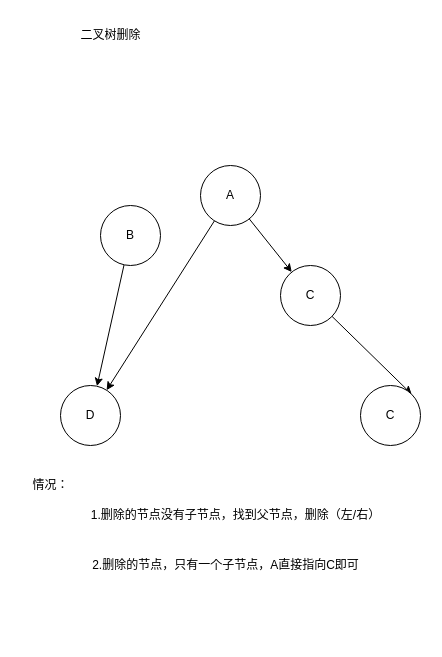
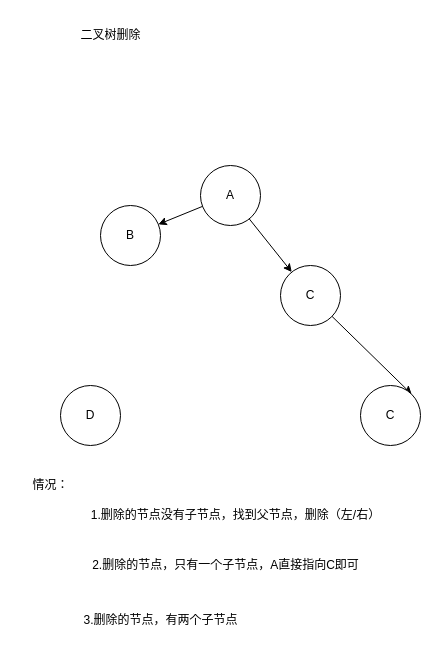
edge "A" -> "D": now "A" -> "B"
edge "B" -> "D": removed
node "3.删除的节点，有两个子节点": added
